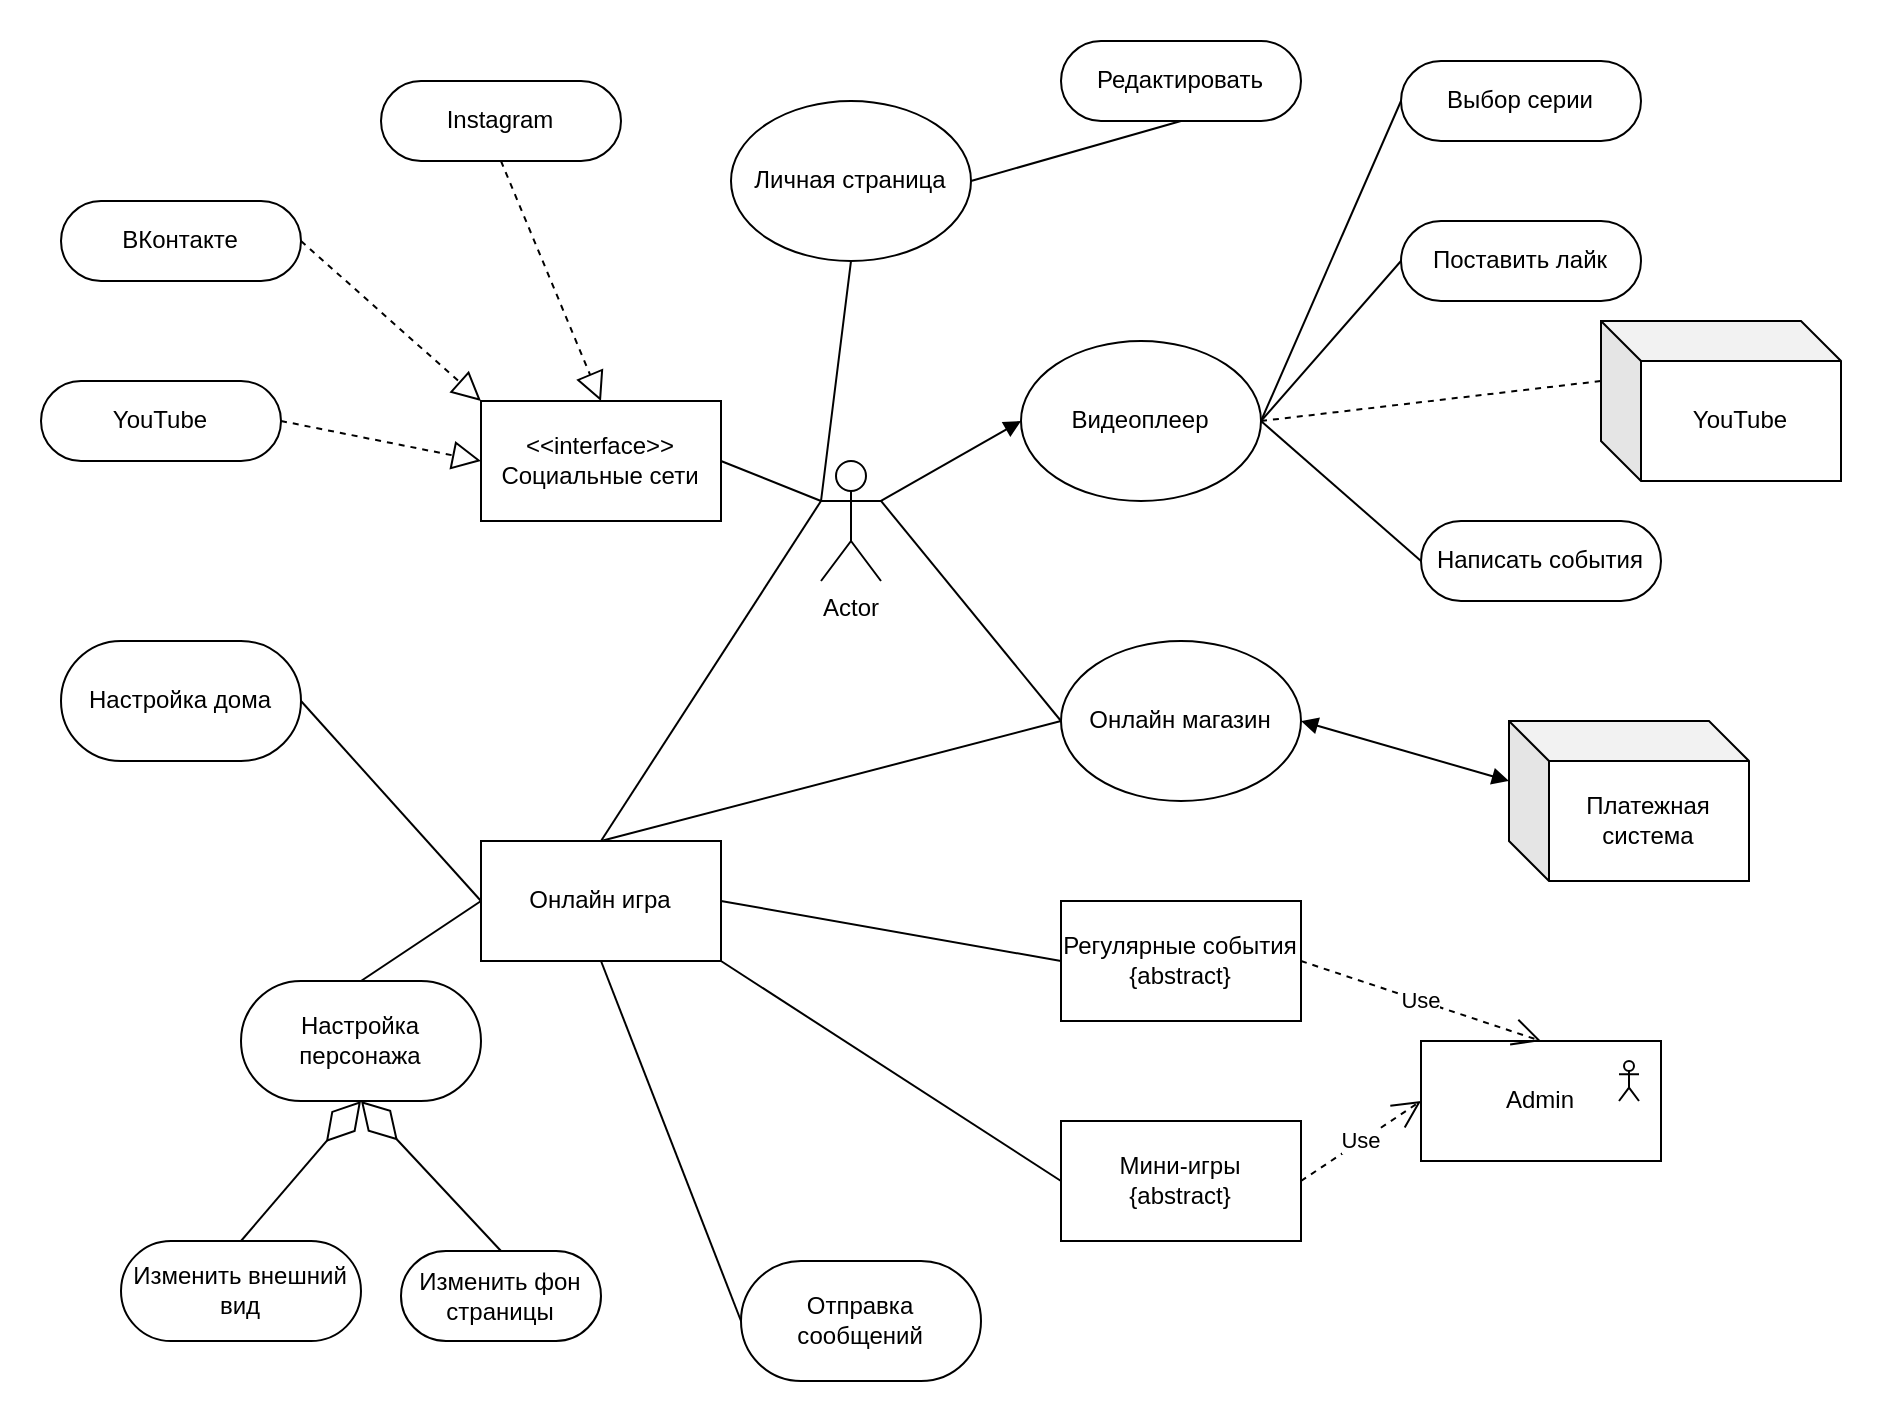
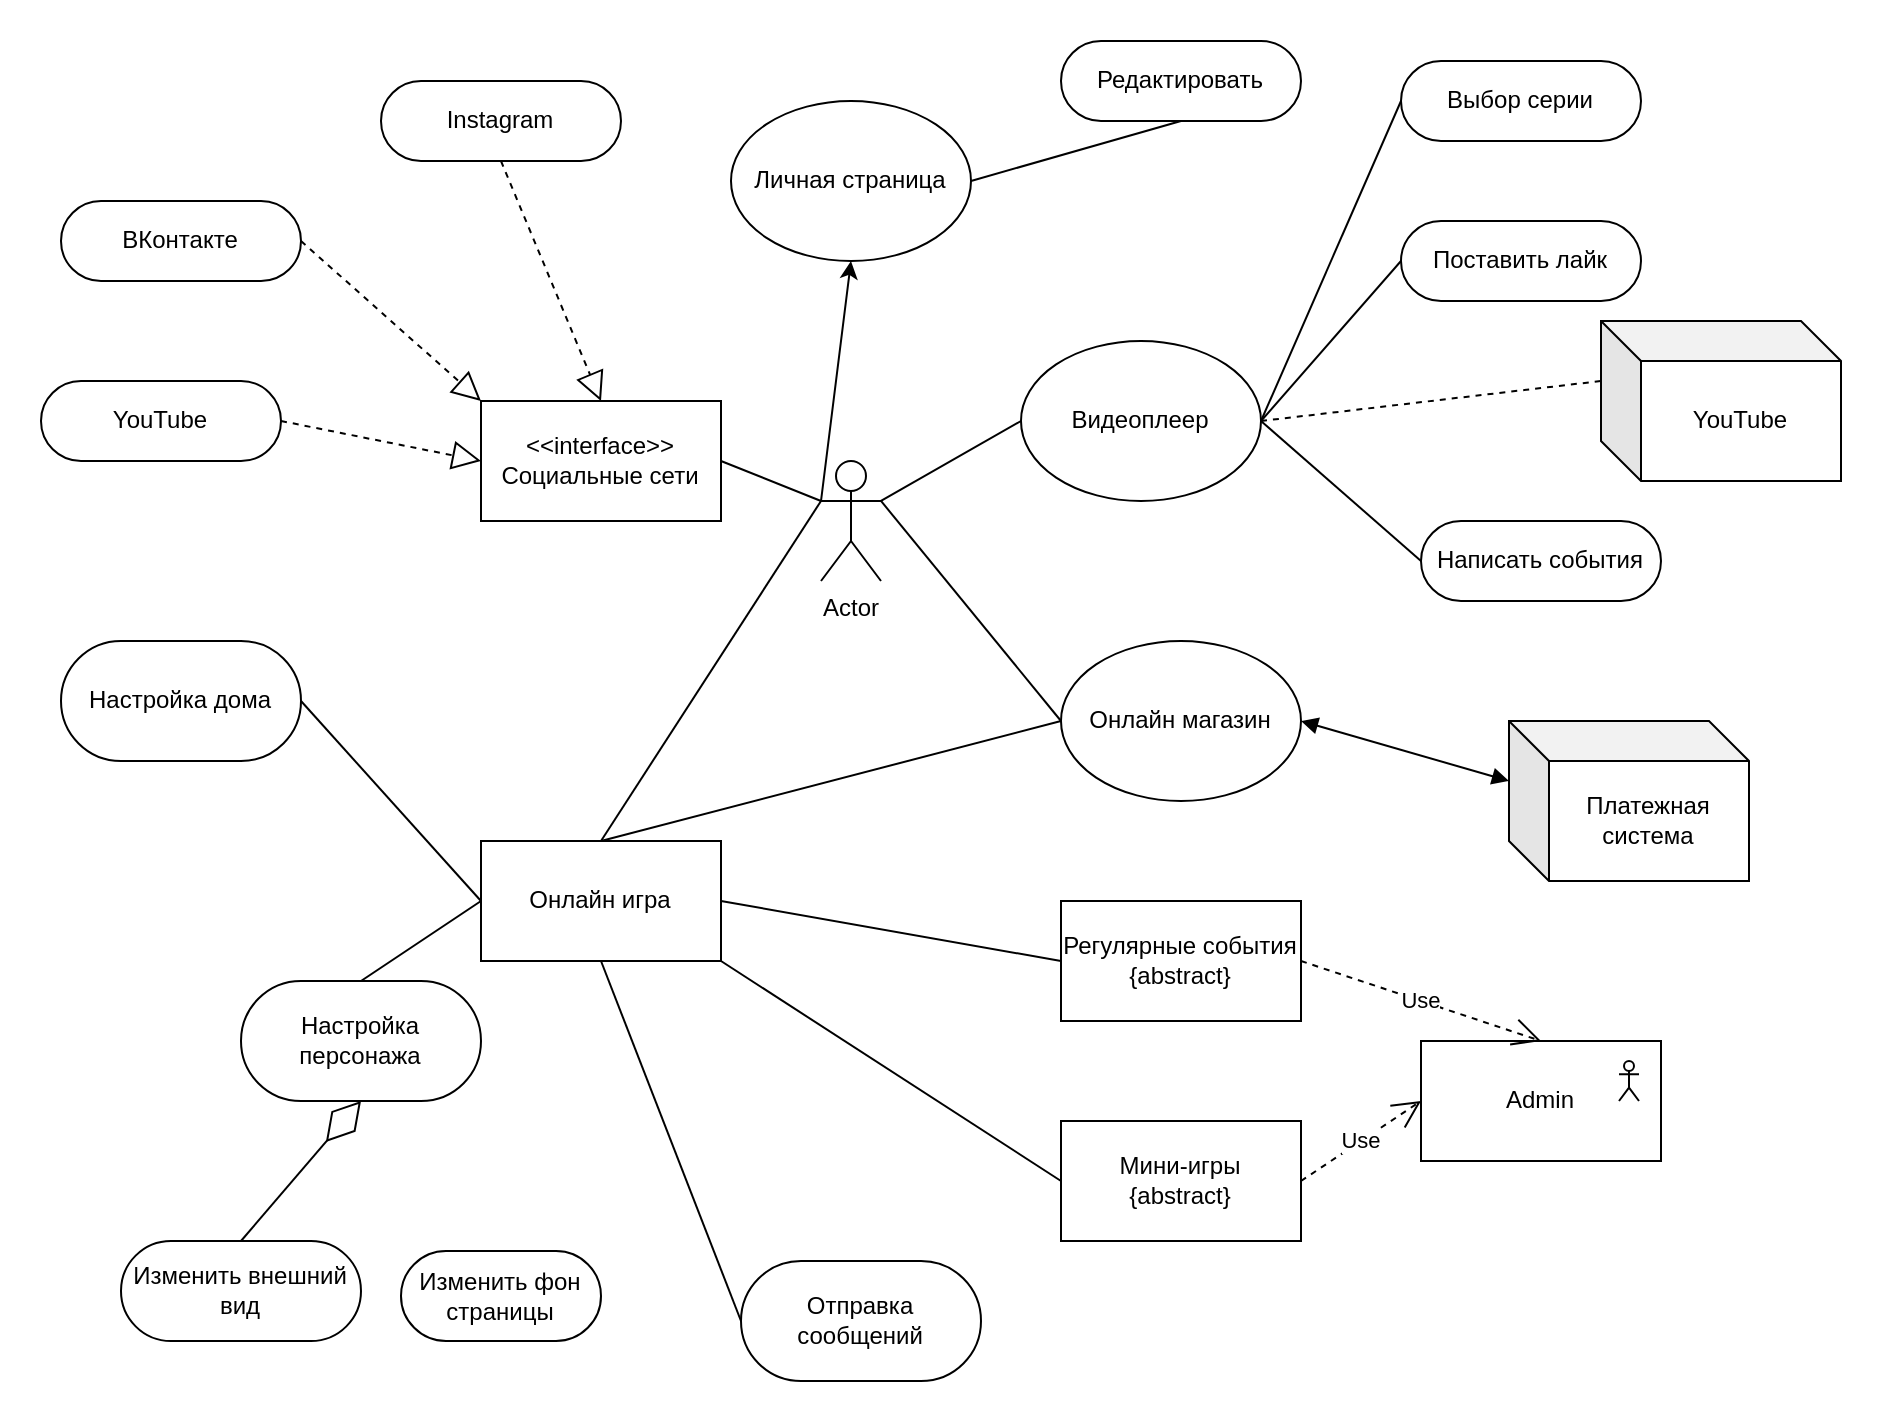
edge "Личная страница" -- "Actor": arrowhead none -> classic
edge "Actor" -> "Видеоплеер": arrowhead block -> none
edge "Изменить фон страницы" -> "Настройка персонажа": removed
